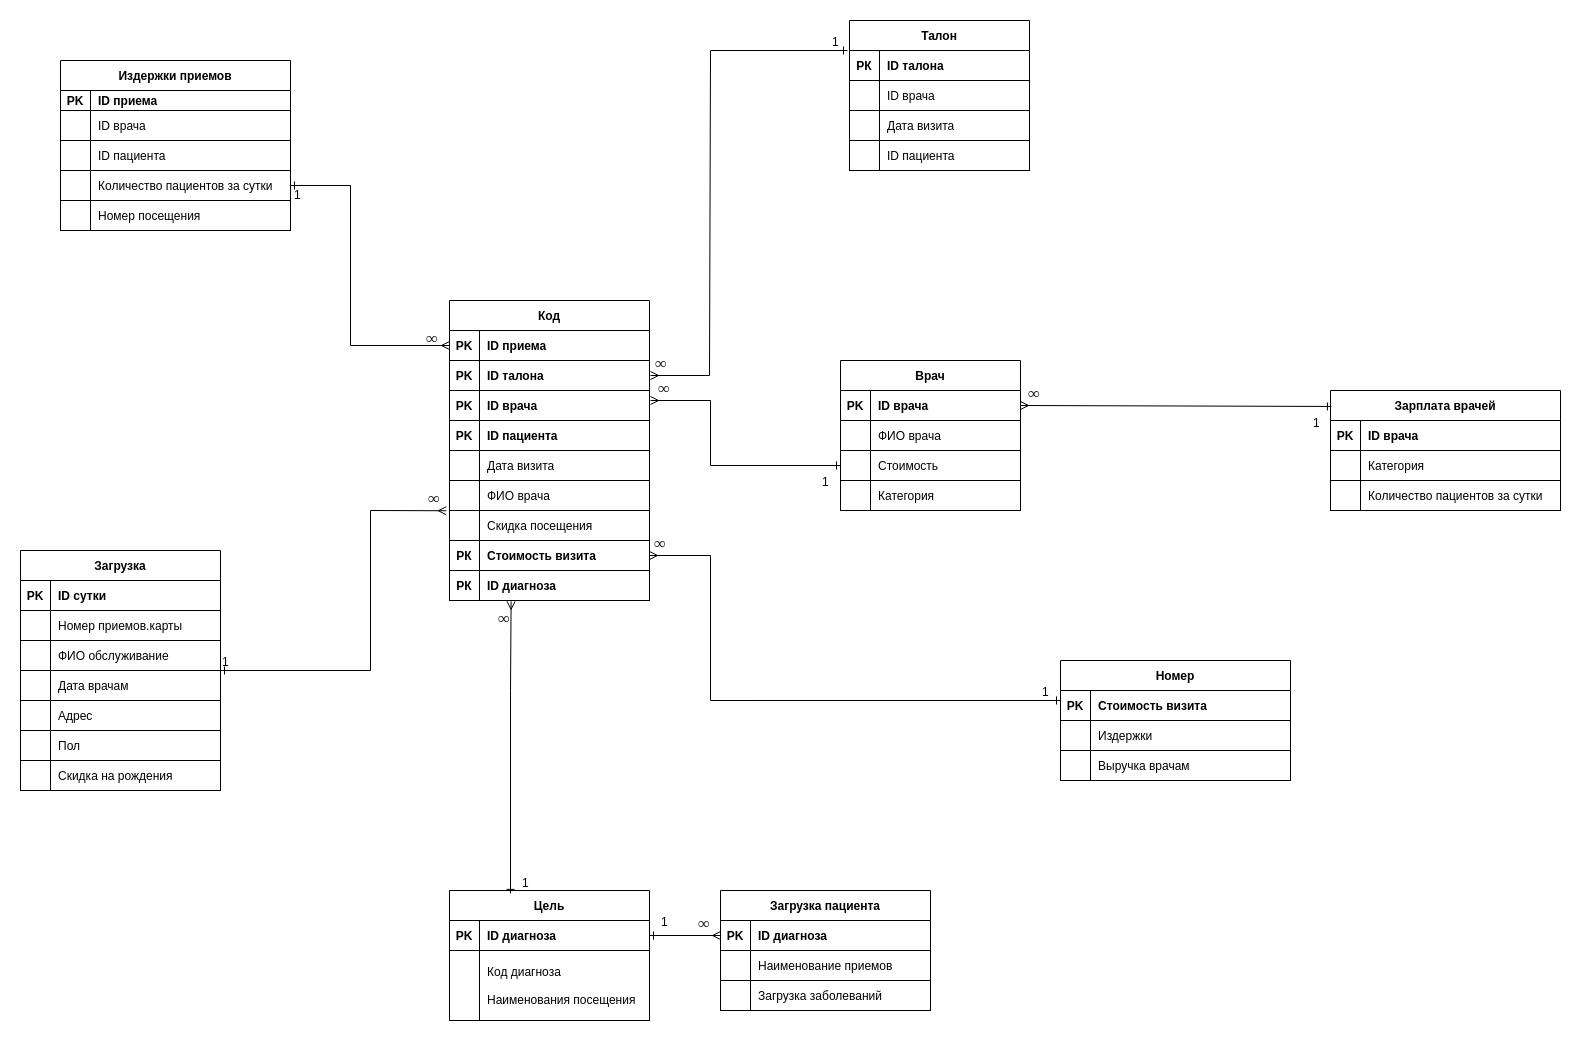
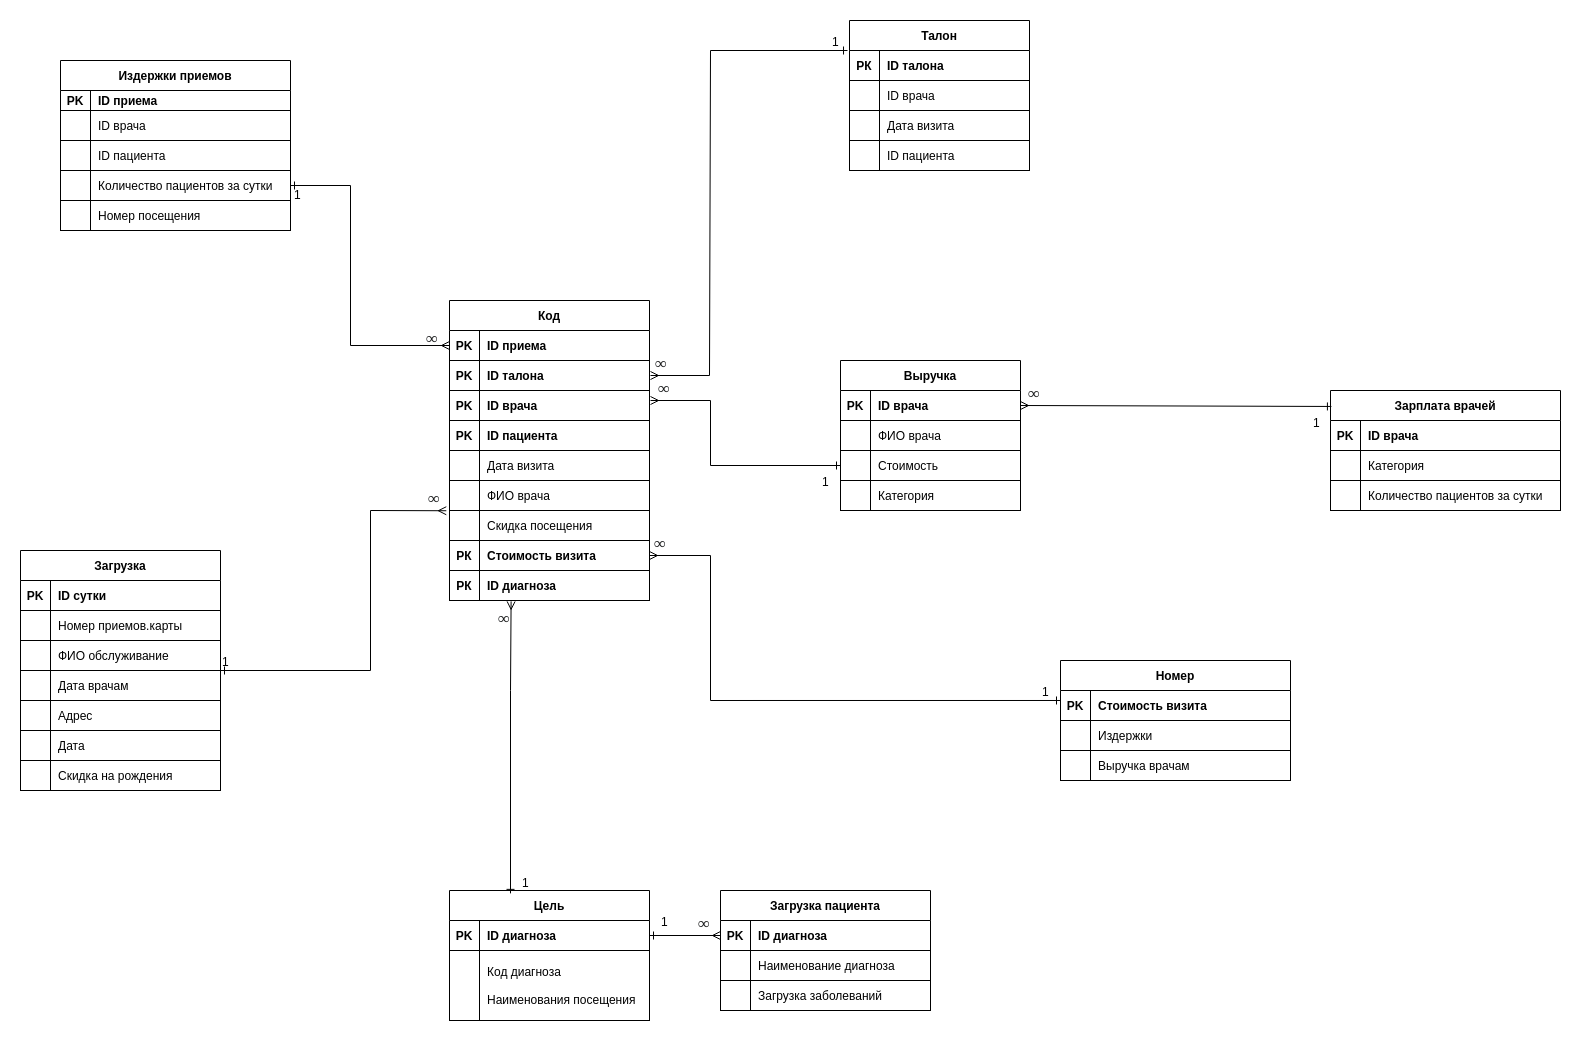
node "Врач": label "Врач" -> "Выручка"
node "Пол": label "Пол" -> "Дата"
node "Наименование приемов": label "Наименование приемов" -> "Наименование диагноза"
